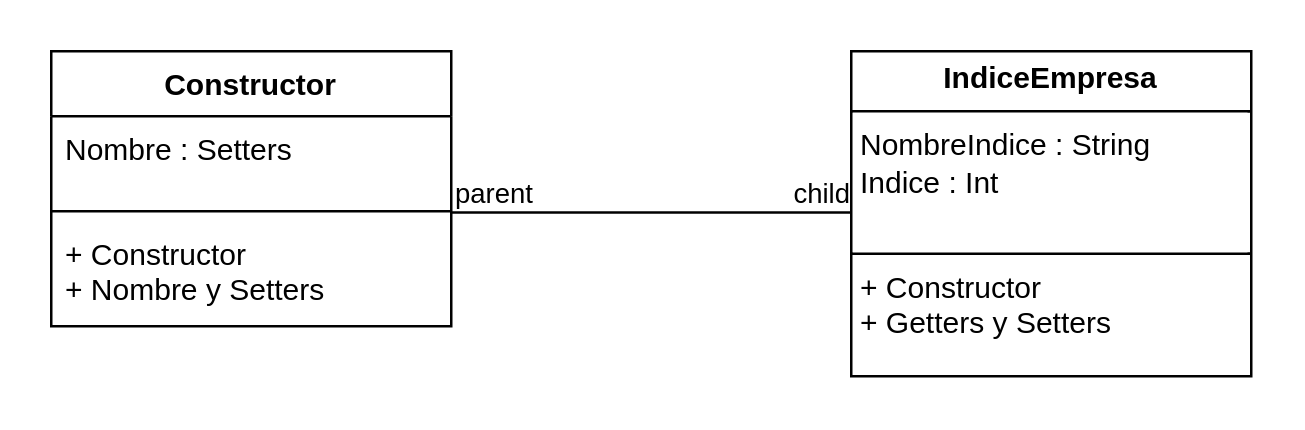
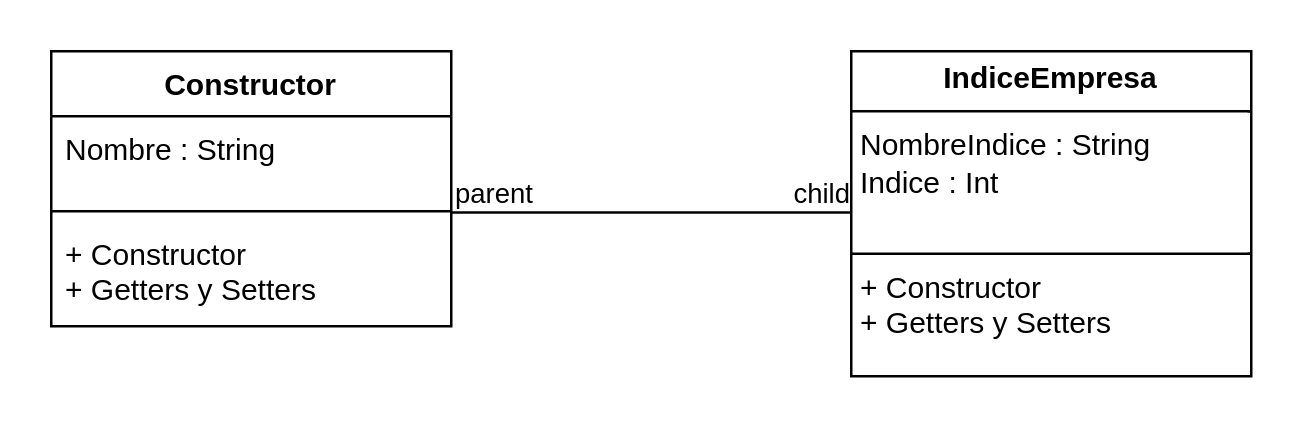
node "Nombre : Setters": label "Nombre : Setters" -> "Nombre : String"
node "+ Constructor + Nombre y Setters": label "+ Constructor + Nombre y Setters" -> "+ Constructor + Getters y Setters"
